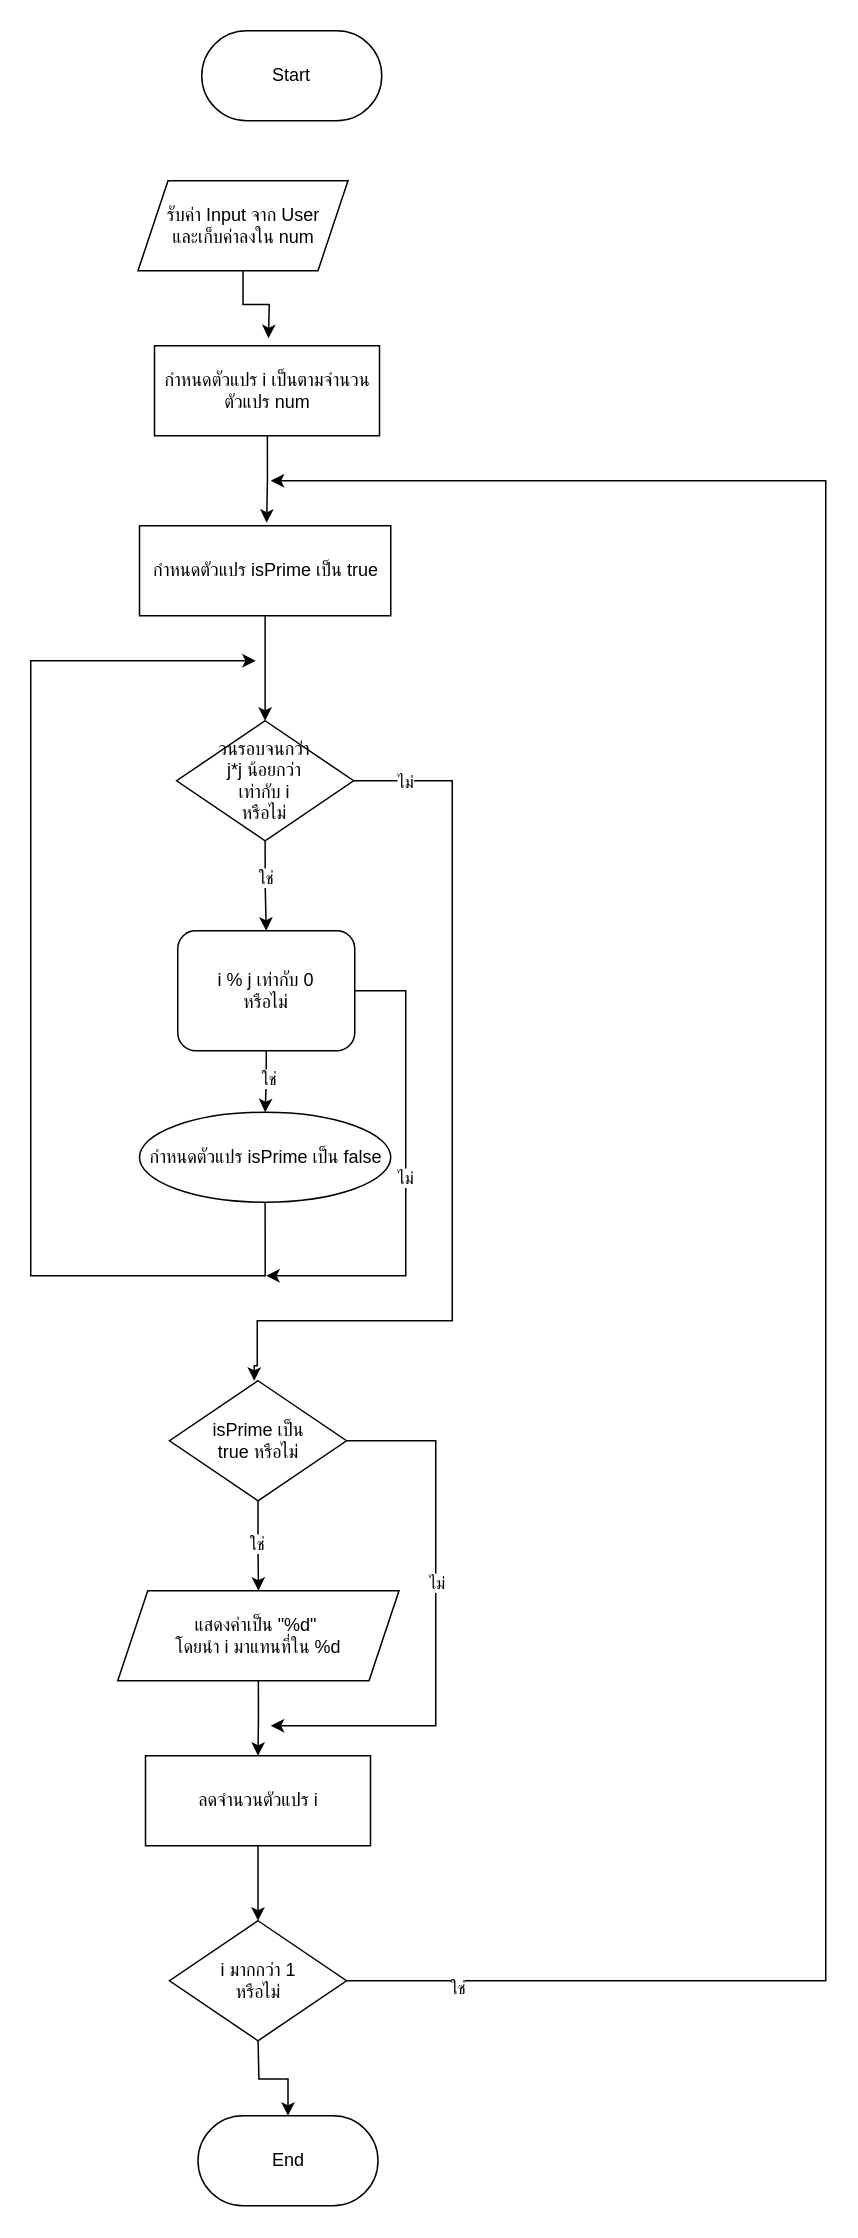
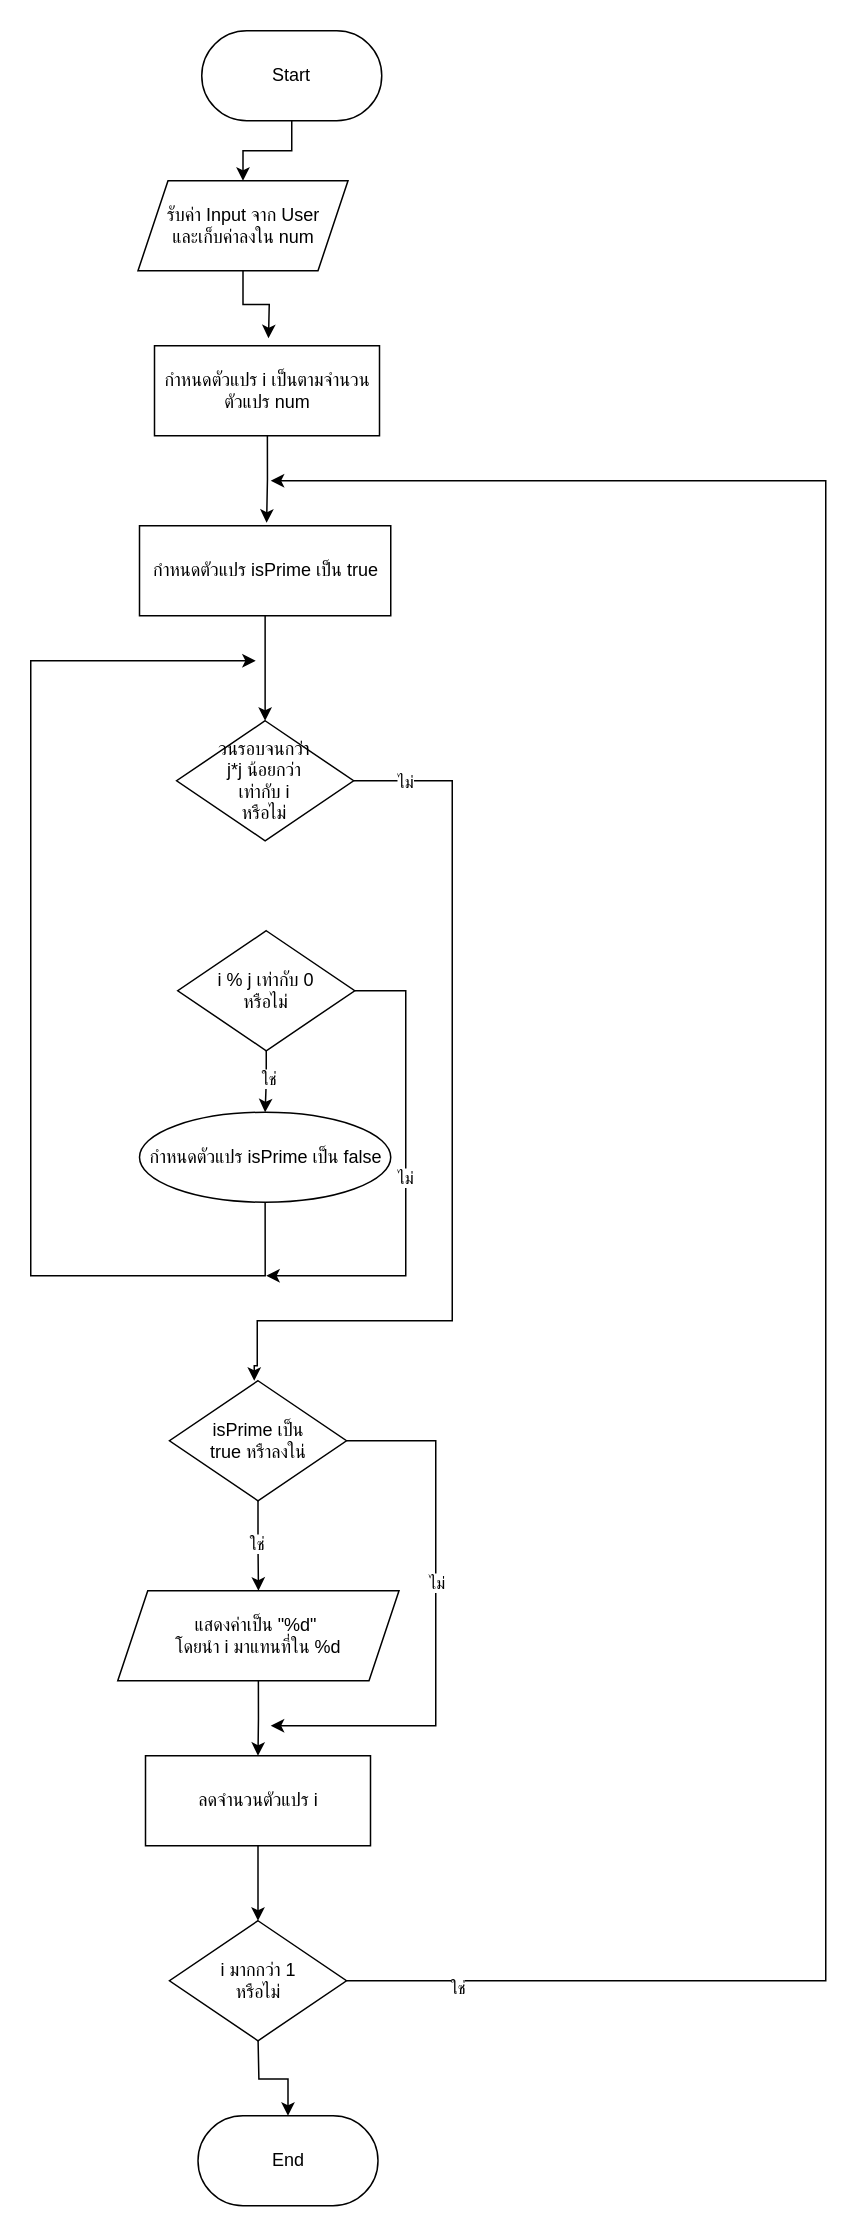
edge "Start" -> "รับค่า Input จาก User และเก็บค่าลงใน num": added
edge "วนรอบจนกว่า j*j น้อยกว่า เท่ากับ i หรือไม่" -> "i % j เท่ากับ 0 หรือไม่": removed, label "ใช่"
node "i % j เท่ากับ 0 หรือไม่": shape rounded rectangle -> diamond
node "isPrime เป็น true หรือไม่": label "isPrime เป็น true หรือไม่" -> "isPrime เป็น true หรืาลงใน่"
